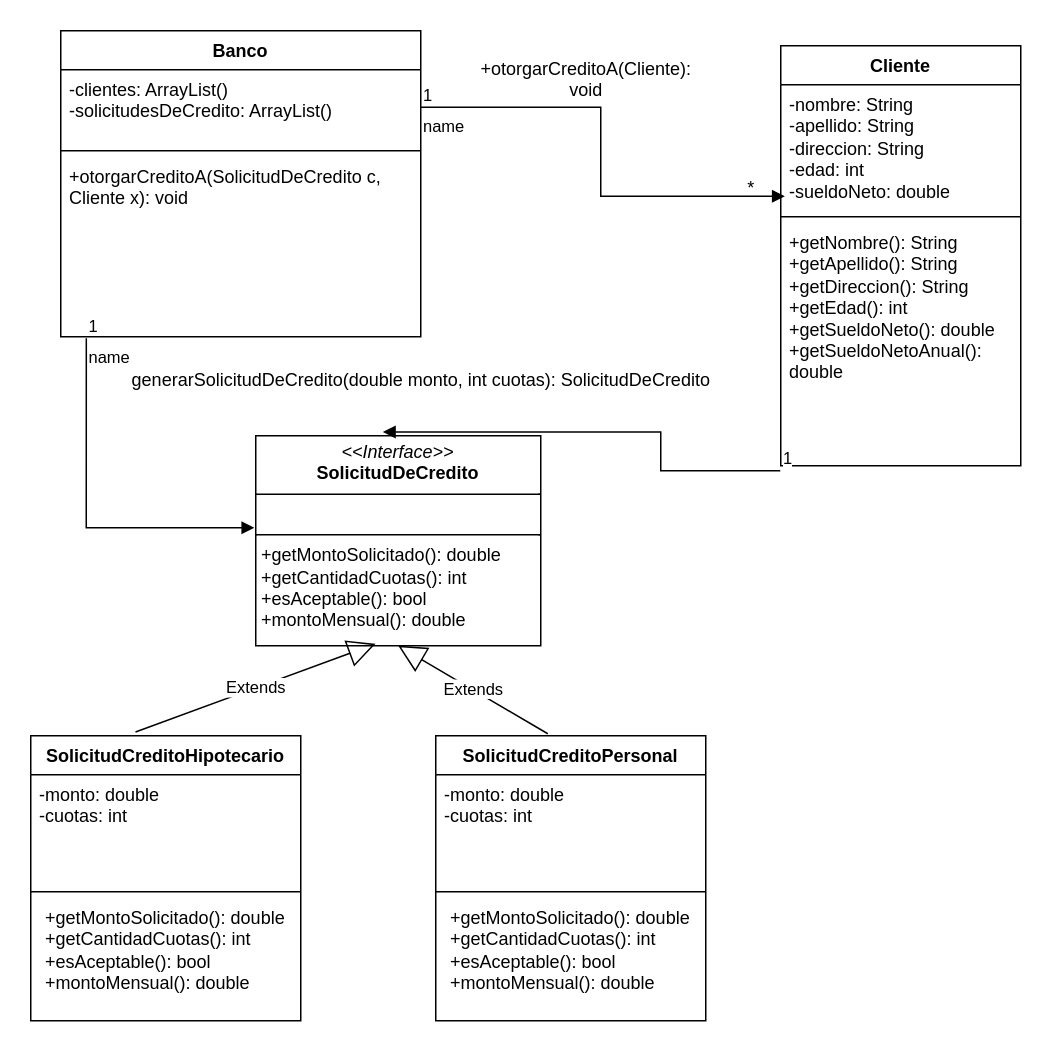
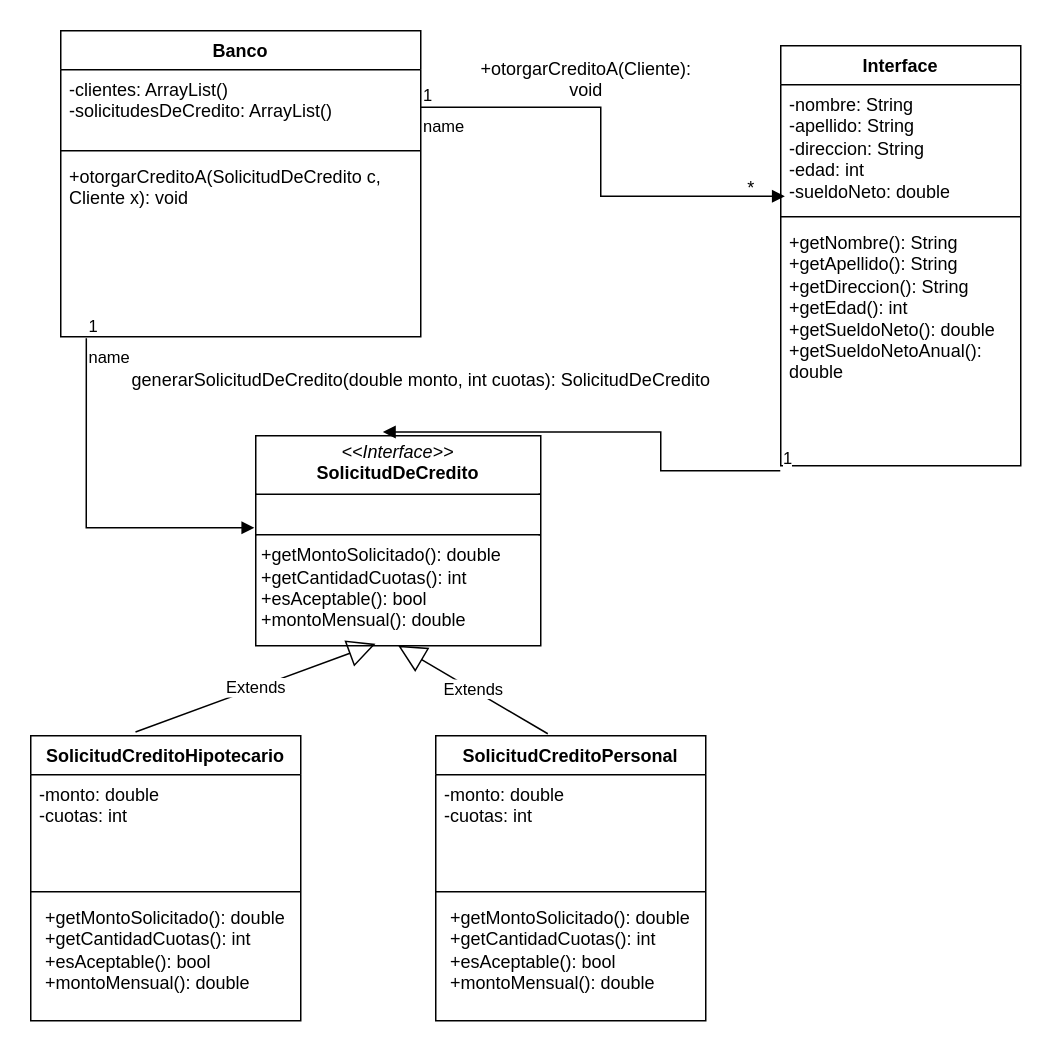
node "Cliente": label "Cliente" -> "Interface"
